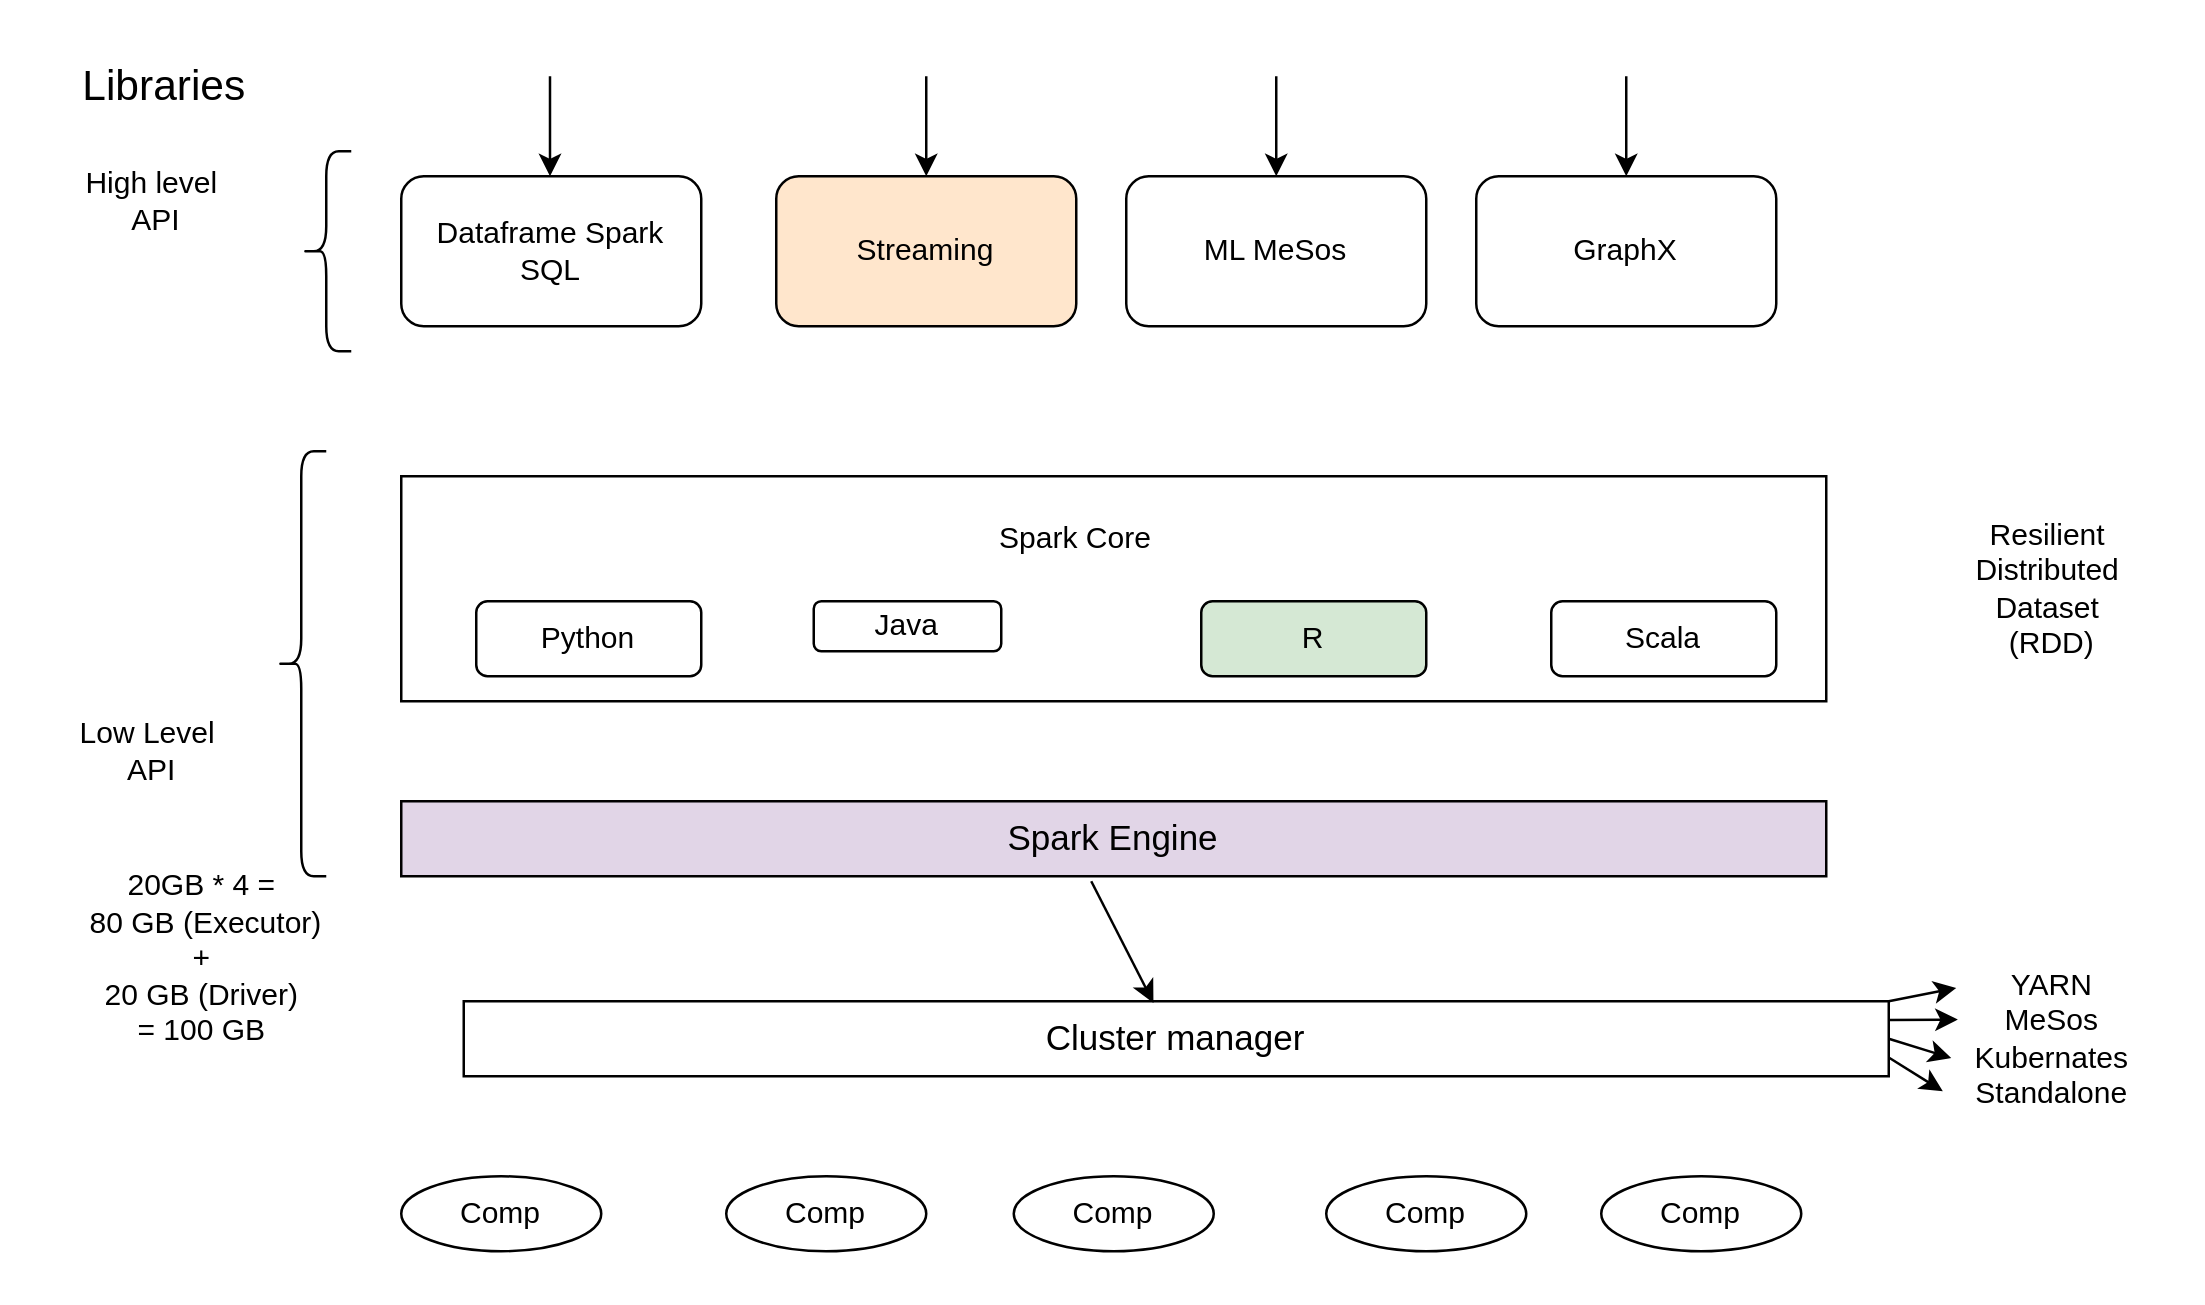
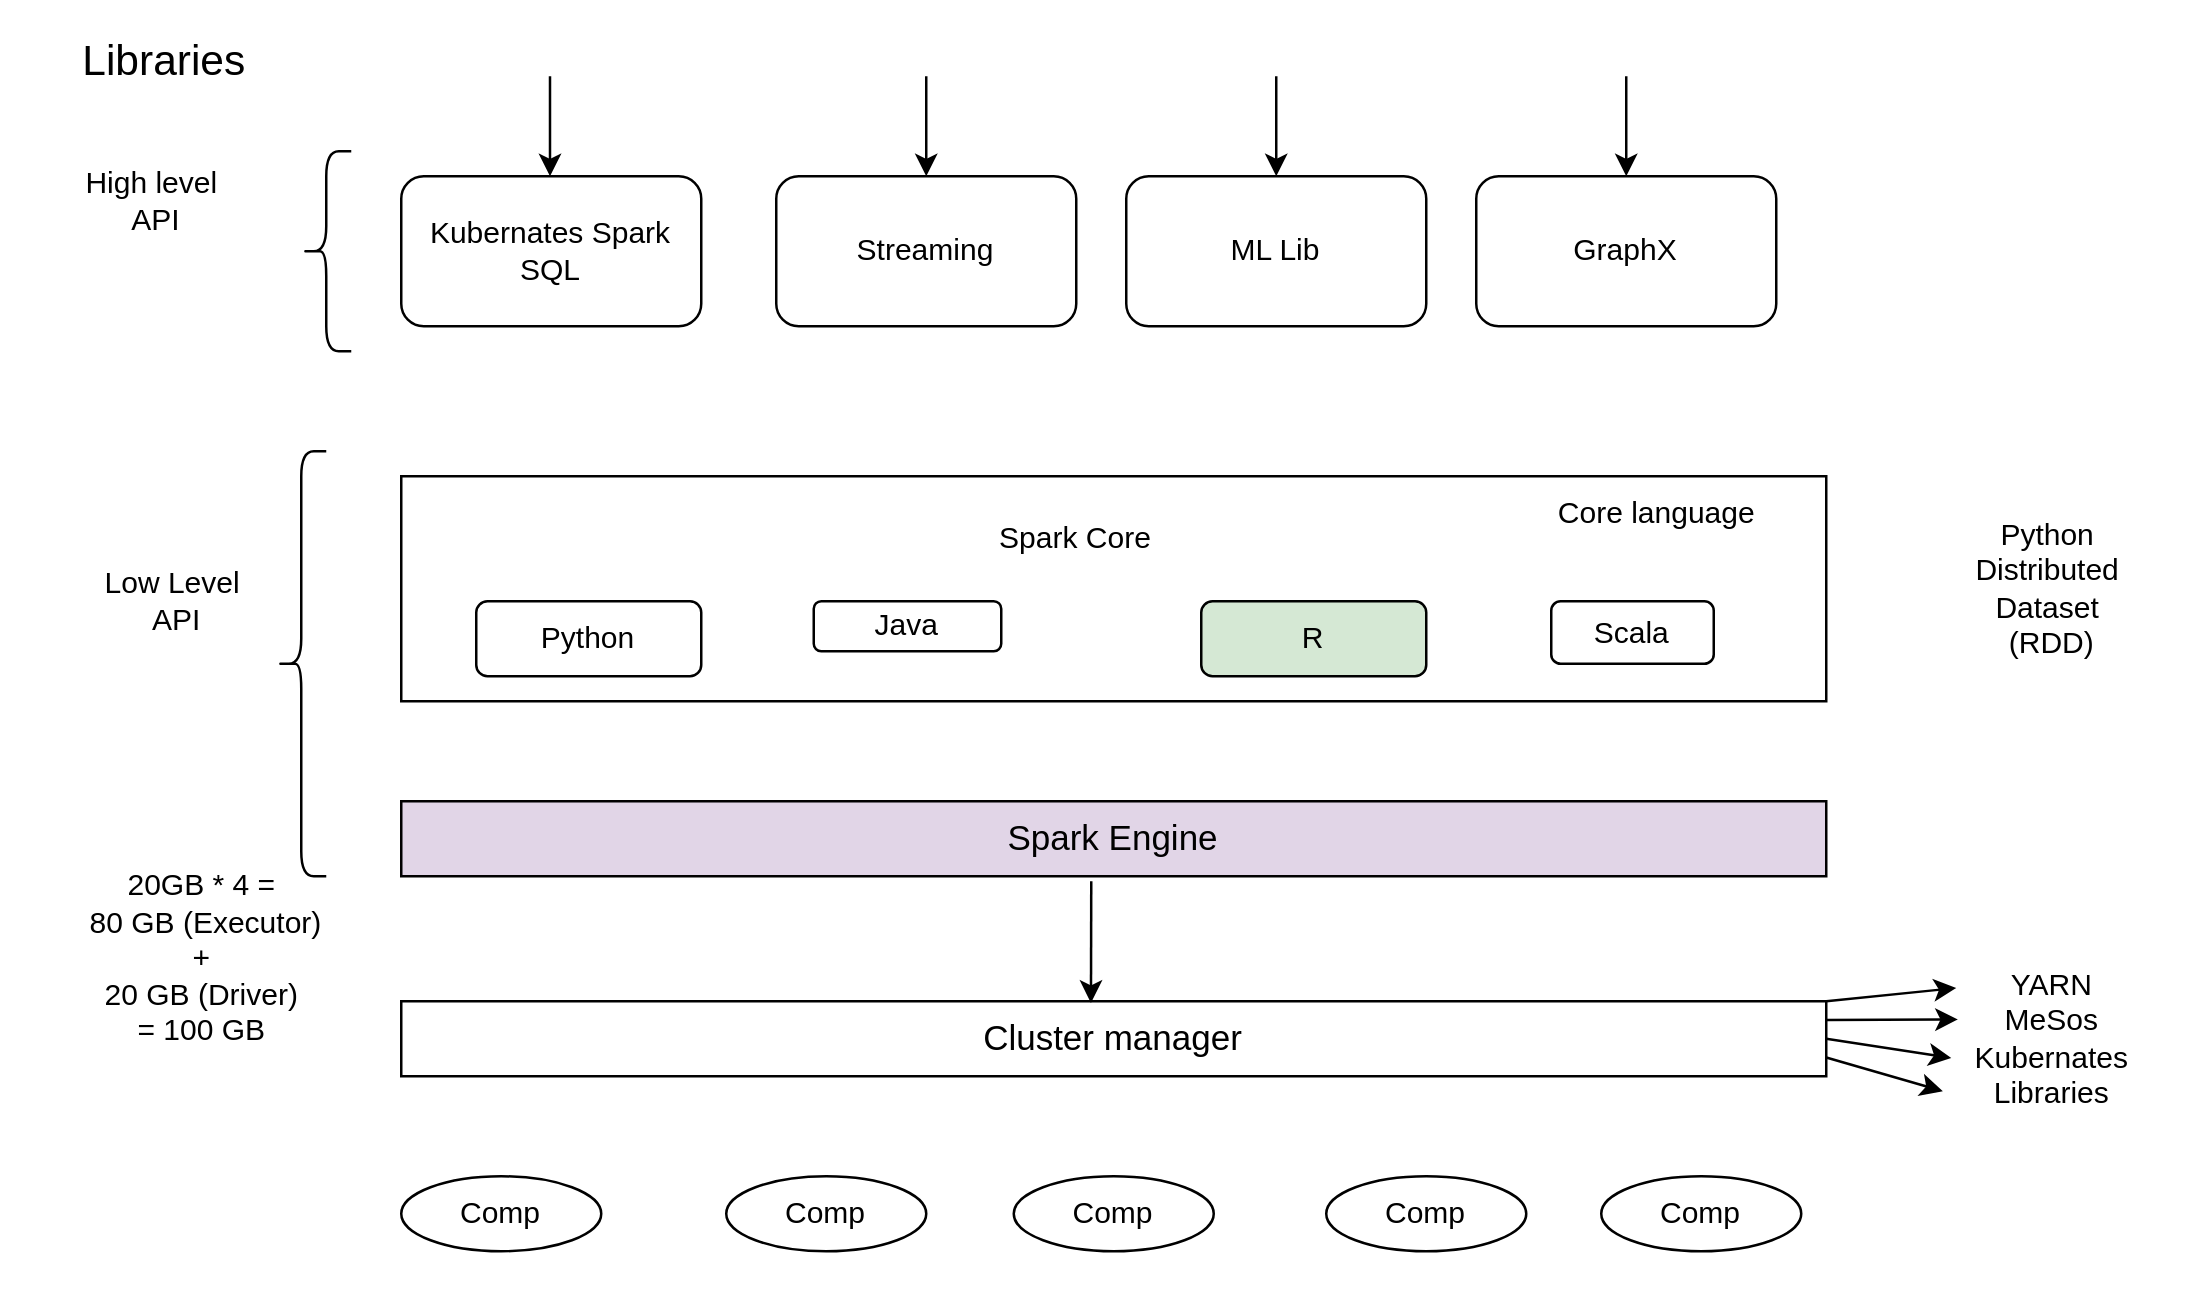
node "Libraries": moved (164, 89) -> (164, 64)
node "Dataframe Spark SQL": label "Dataframe Spark SQL" -> "Kubernates Spark SQL"
node "Streaming": fillcolor #ffe6cc -> #ffffff
node "ML MeSos": label "ML MeSos" -> "ML Lib"
node "Core language": added
node "Resilient Distributed Dataset (RDD)": label "Resilient Distributed Dataset (RDD)" -> "Python Distributed Dataset (RDD)"
node "Scala": size 225x75 -> 163x63
node "Low Level API": moved (151, 751) -> (176, 601)
node "Cluster manager": moved (1176, 1039) -> (1114, 1039)
node "YARN MeSos Kubernates Standalone": label "YARN MeSos Kubernates Standalone" -> "YARN MeSos Kubernates Libraries"
